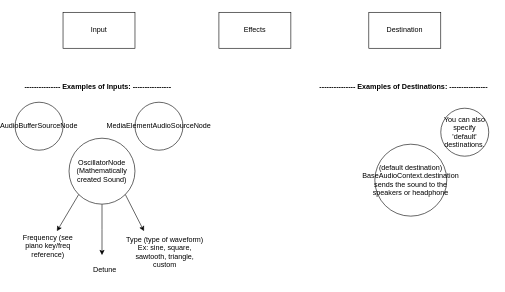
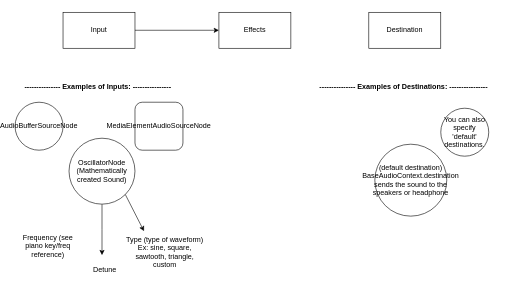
edge "Input" -> "Effects": added
node "MediaElementAudioSourceNode": shape ellipse -> rounded rectangle
edge "OscillatorNode (Mathematically created Sound)" -> "Frequency (see piano key/freq reference)": removed
